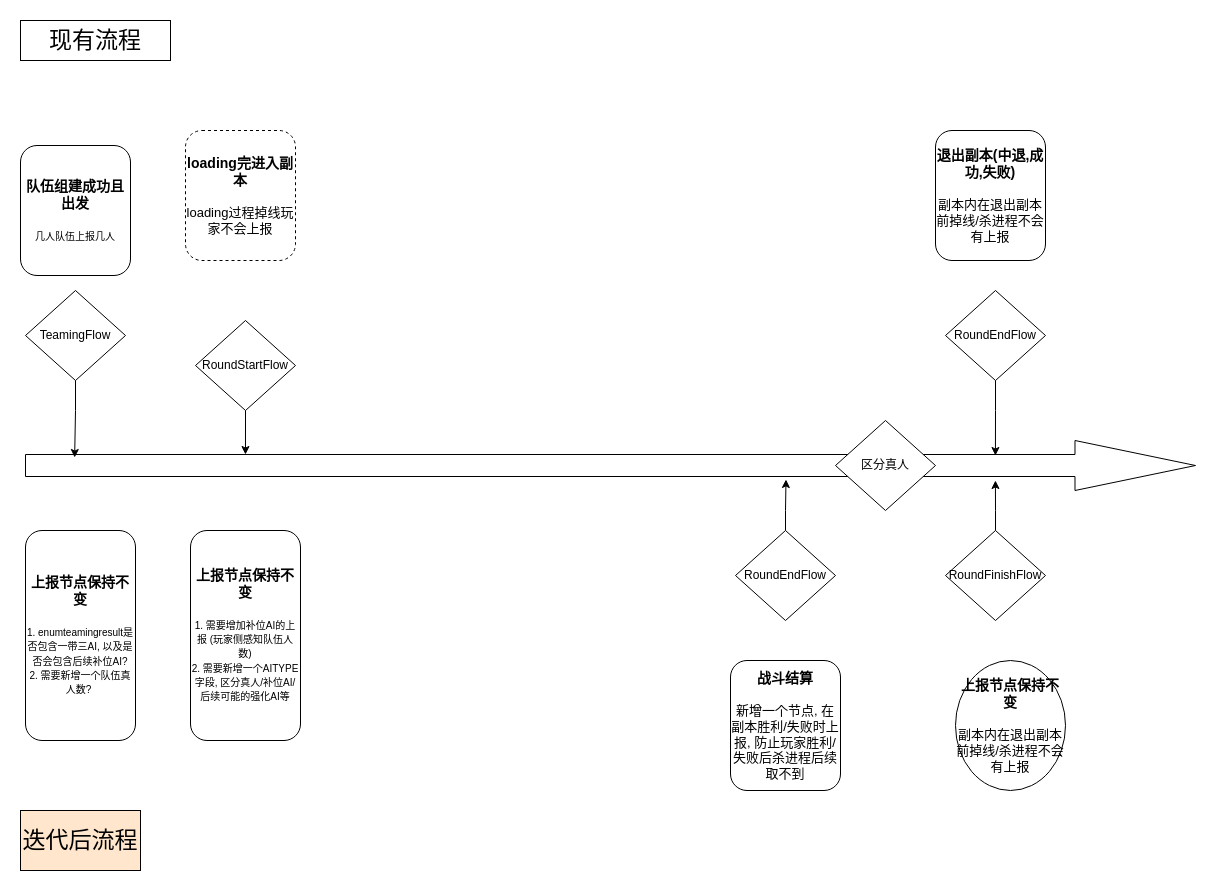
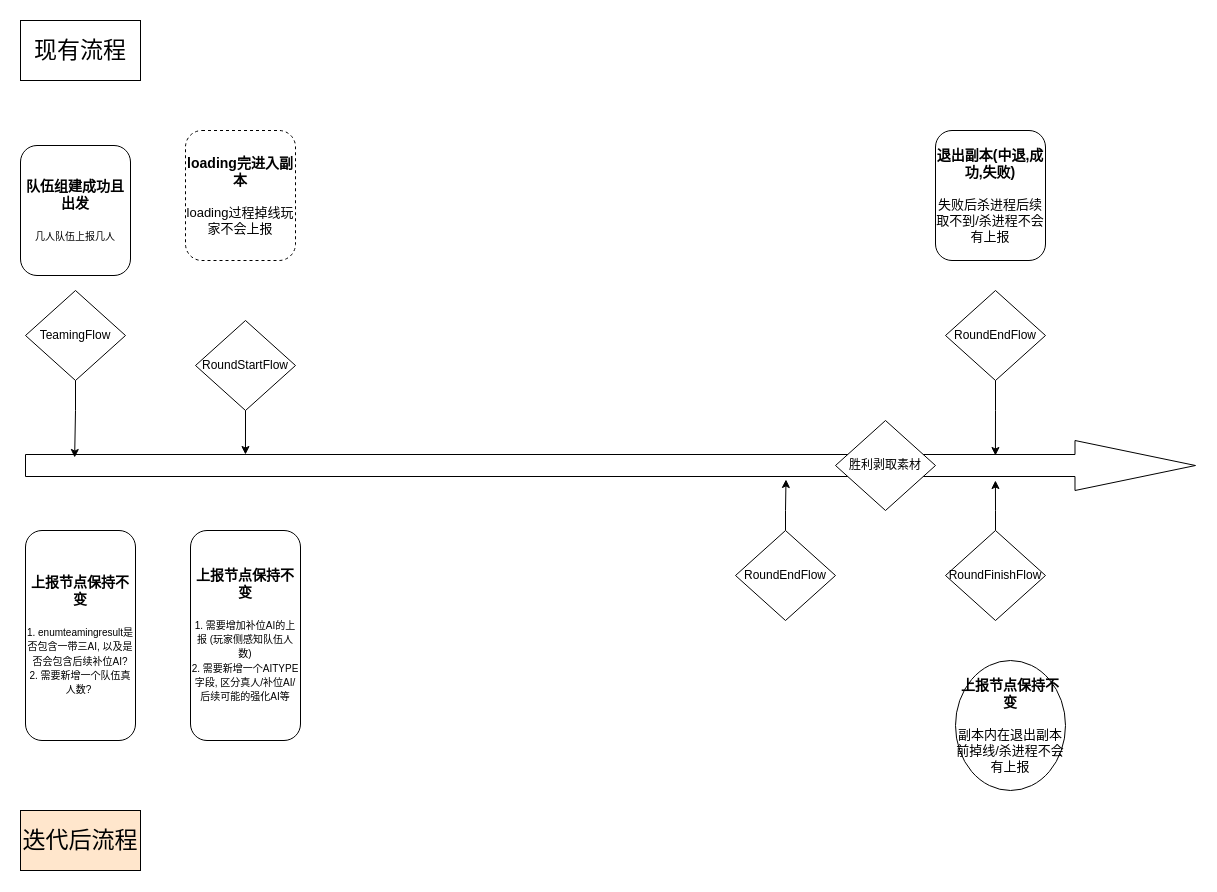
node "现有流程": size 150x40 -> 120x60
node "退出副本(中退,成功,失败) 副本内在退出副本前掉线/杀进程不会有上报": label "退出副本(中退,成功,失败) 副本内在退出副本前掉线/杀进程不会有上报" -> "退出副本(中退,成功,失败) 失败后杀进程后续取不到/杀进程不会有上报"
node "区分真人": label "区分真人" -> "胜利剥取素材"
node "战斗结算 新增一个节点, 在副本胜利/失败时上报, 防止玩家胜利/失败后杀进程后续取不到": removed
